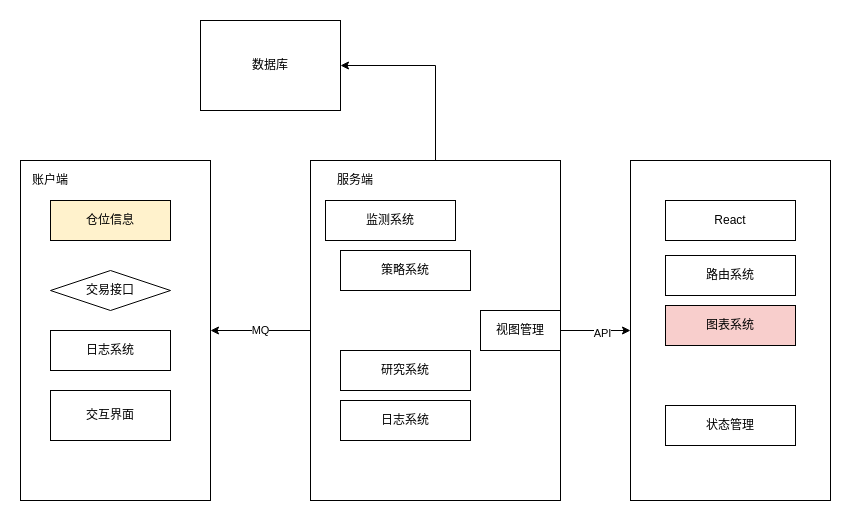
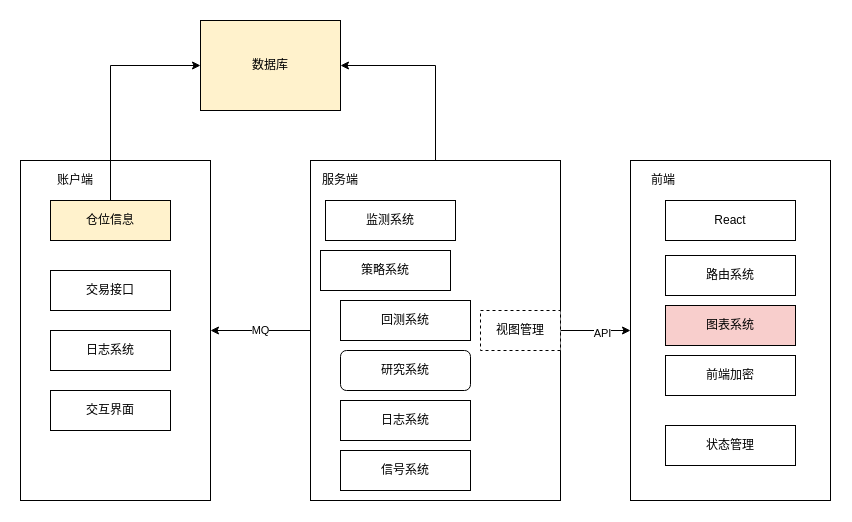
node "数据库": fillcolor #ffffff -> #fff2cc
edge "仓位信息" -> "数据库": added
node "账户端": moved (51, 181) -> (76, 181)
node "服务端": moved (356, 181) -> (341, 181)
node "前端": added
node "策略系统": moved (406, 271) -> (386, 271)
node "交易接口": shape diamond -> rectangle
node "回测系统": added
node "视图管理": style solid -> dashed
node "研究系统": shape rectangle -> rounded rectangle
node "前端加密": added
node "交互界面": size 120x50 -> 120x40
node "状态管理": moved (731, 426) -> (731, 446)
node "信号系统": added
